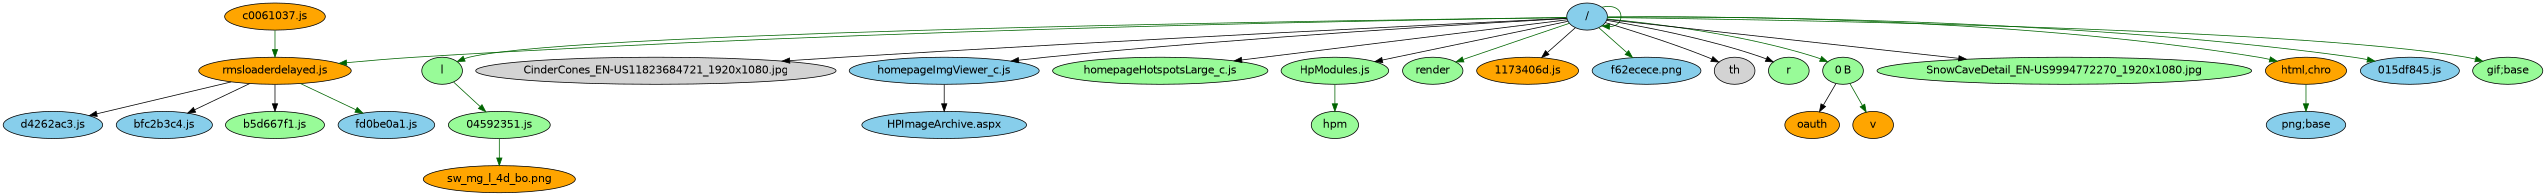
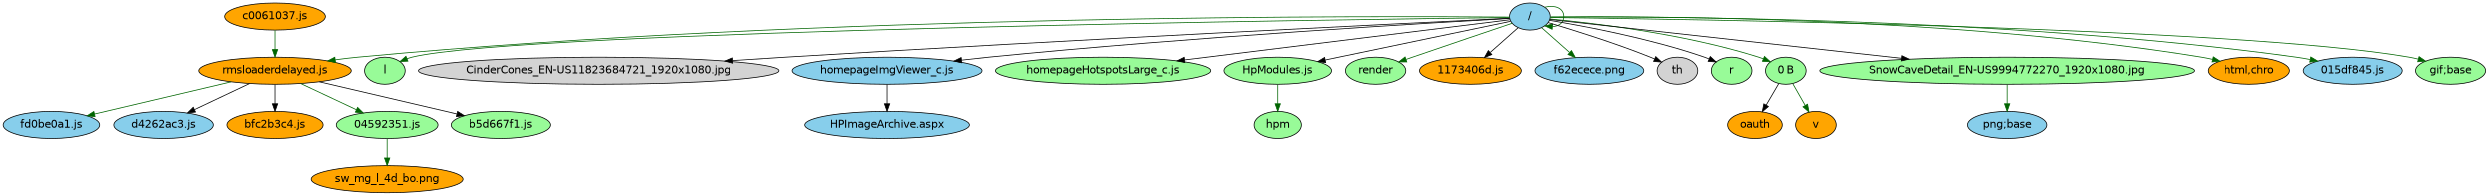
edge "l" -> "04592351.js": now "rmsloaderdelayed.js" -> "04592351.js"
edge "html,chro" -> "png;base": now "SnowCaveDetail_EN-US9994772270_1920x1080.jpg" -> "png;base"
node "bfc2b3c4.js": fillcolor skyblue -> orange
